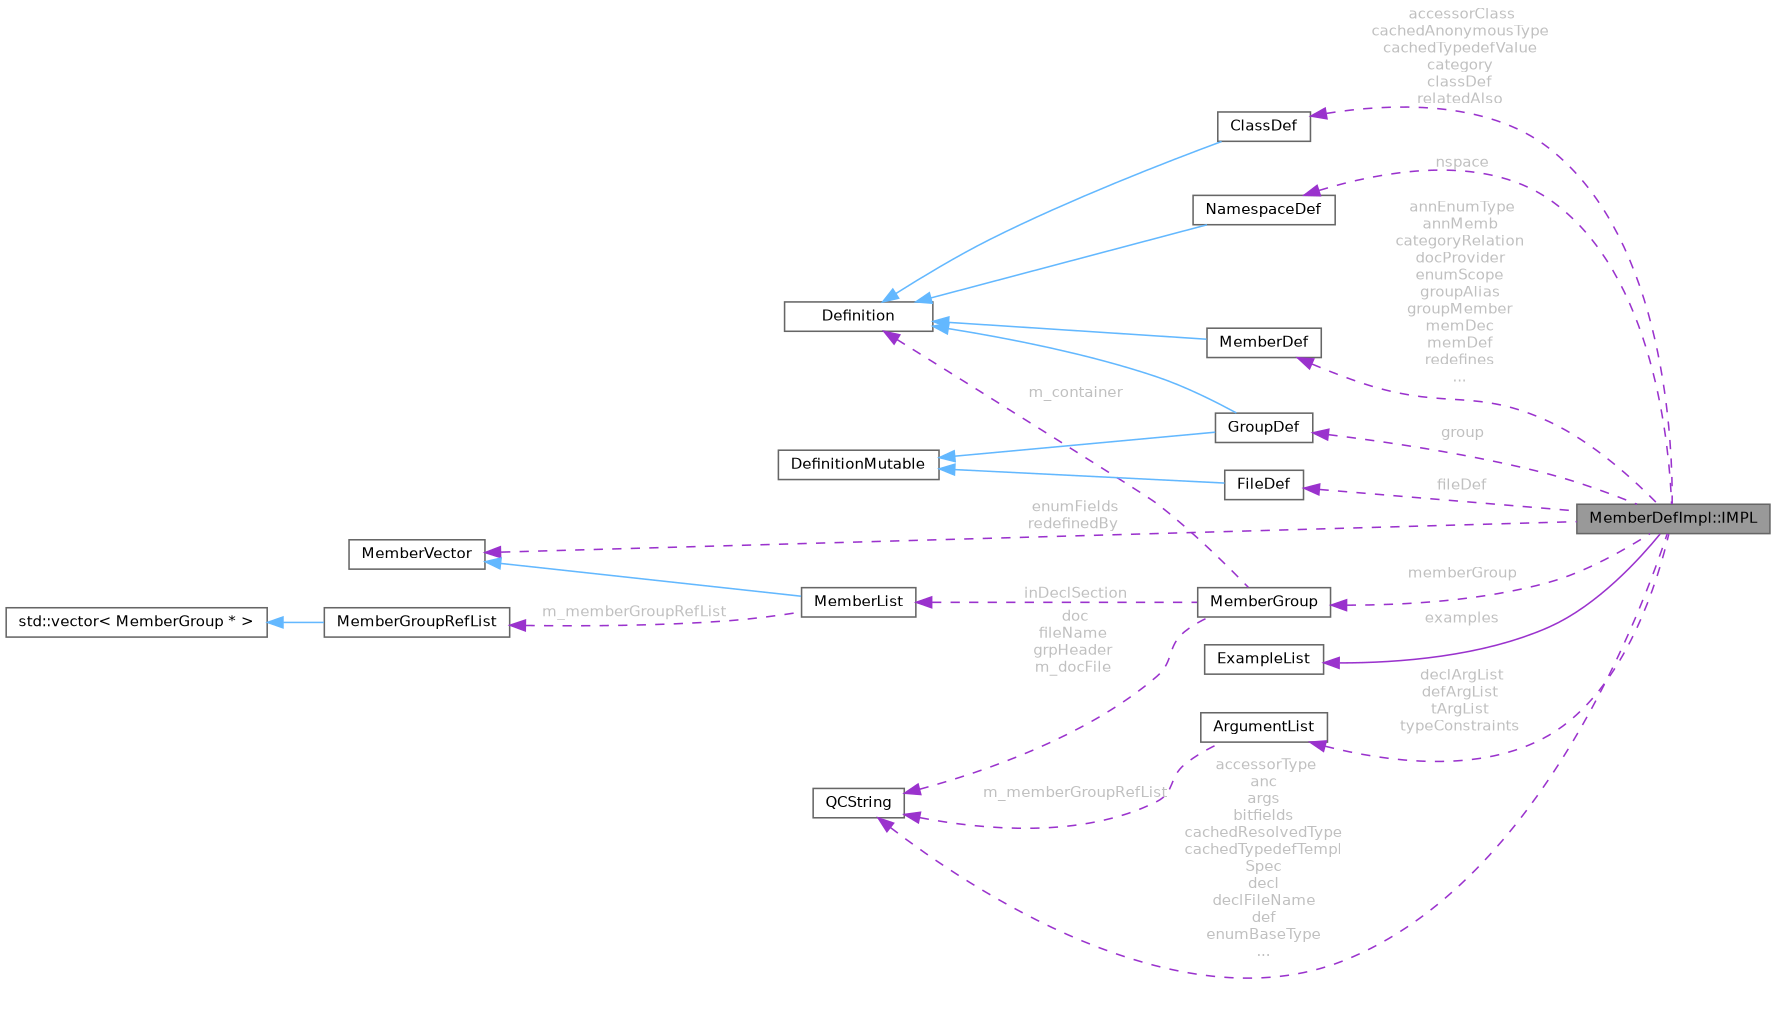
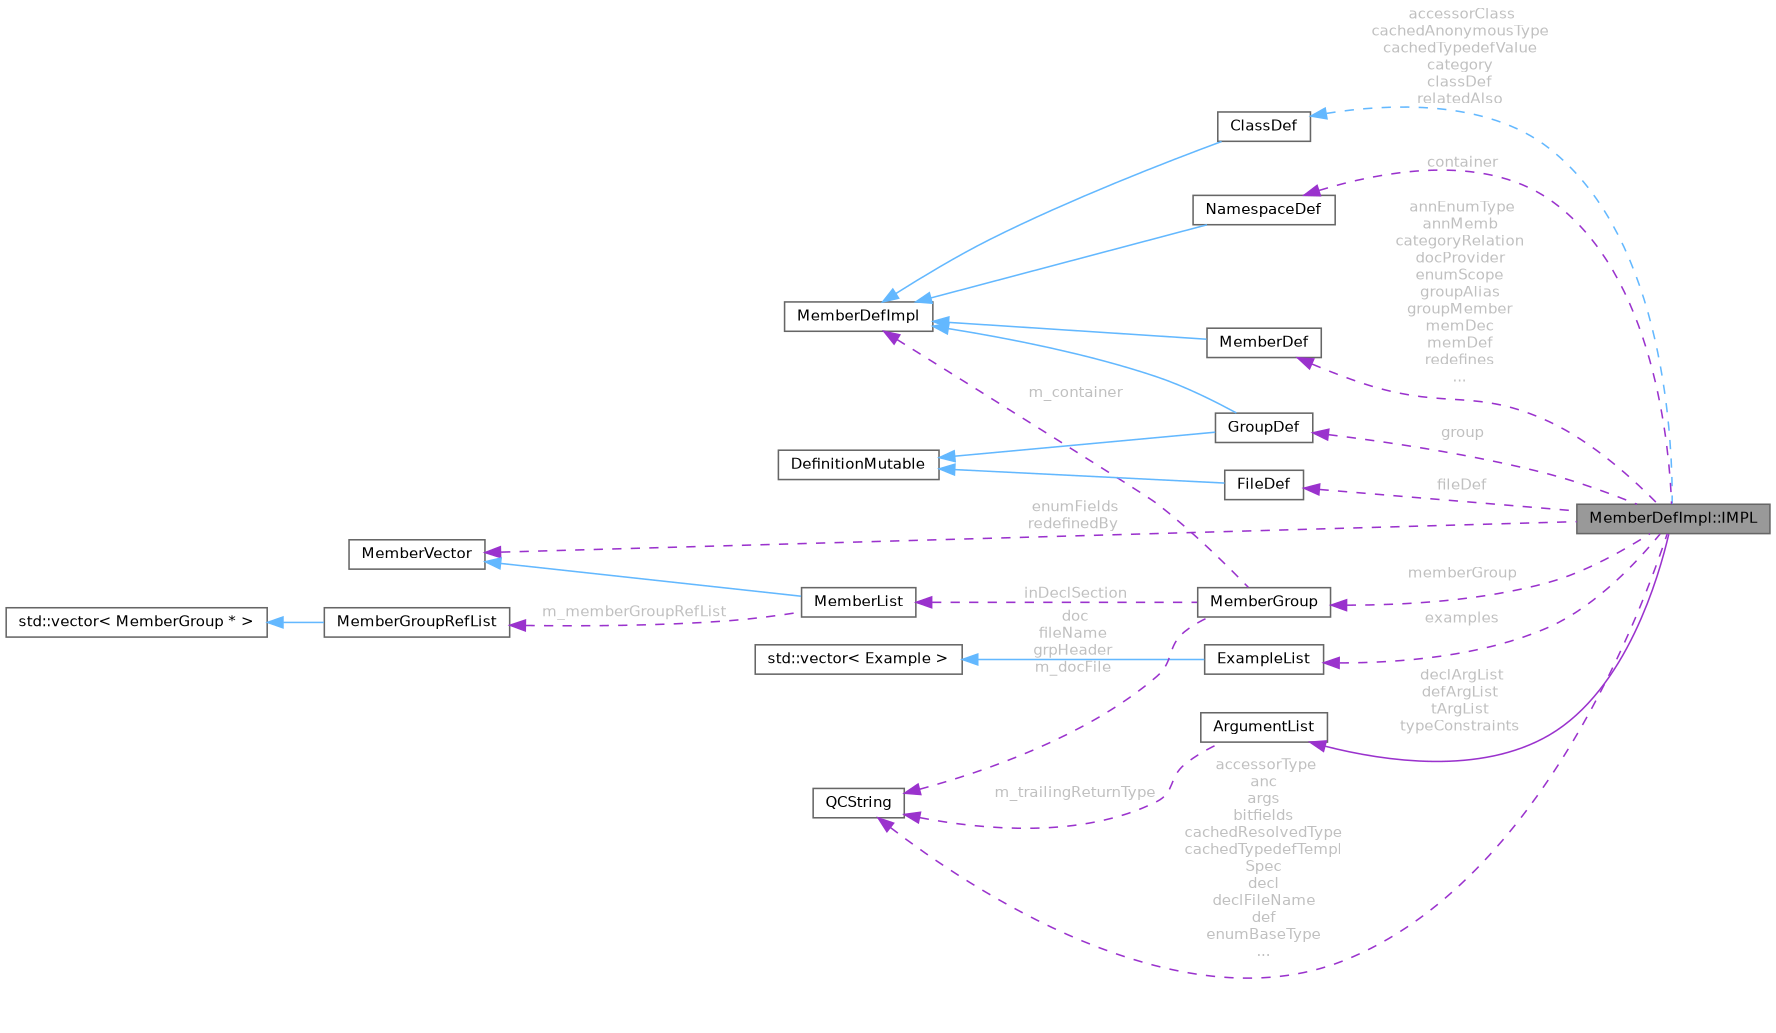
edge "MemberDefImpl::IMPL" -> "NamespaceDef": label " nspace" -> " container"
edge "MemberDefImpl::IMPL" -> "ClassDef": color darkorchid3 -> steelblue1
node "Definition": label "Definition" -> "MemberDefImpl"
edge "MemberDefImpl::IMPL" -> "ExampleList": style solid -> dashed
node "std::vector< Example >": added
edge "MemberDefImpl::IMPL" -> "ArgumentList": style dashed -> solid
edge "ArgumentList" -> "QCString": label " m_memberGroupRefList" -> " m_trailingReturnType"
